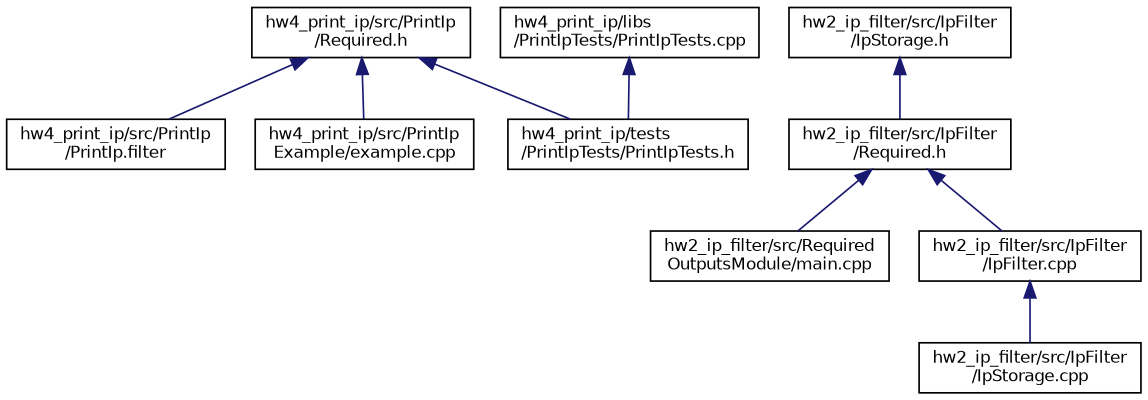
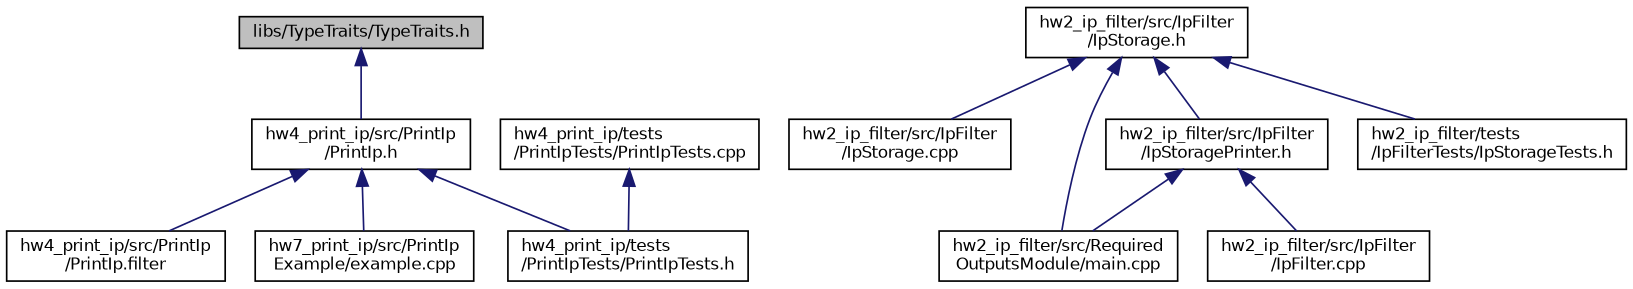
node "libs/TypeTraits/TypeTraits.h": added
node "hw4_print_ip/src/PrintIp /Required.h": label "hw4_print_ip/src/PrintIp /Required.h" -> "hw4_print_ip/src/PrintIp /PrintIp.h"
node "hw4_print_ip/libs /PrintIpTests/PrintIpTests.cpp": label "hw4_print_ip/libs /PrintIpTests/PrintIpTests.cpp" -> "hw4_print_ip/tests /PrintIpTests/PrintIpTests.cpp"
node "hw4_print_ip/src/PrintIp Example/example.cpp": label "hw4_print_ip/src/PrintIp Example/example.cpp" -> "hw7_print_ip/src/PrintIp Example/example.cpp"
node "hw2_ip_filter/src/IpFilter /Required.h": label "hw2_ip_filter/src/IpFilter /Required.h" -> "hw2_ip_filter/src/IpFilter /IpStoragePrinter.h"
node "hw2_ip_filter/tests /IpFilterTests/IpStorageTests.h": added
edge "hw2_ip_filter/src/Required OutputsModule/main.cpp" -> "hw2_ip_filter/src/IpFilter /IpStorage.h": added
edge "hw2_ip_filter/src/IpFilter /IpStorage.cpp" -> "hw2_ip_filter/src/IpFilter /IpFilter.cpp": now "hw2_ip_filter/src/IpFilter /IpStorage.cpp" -> "hw2_ip_filter/src/IpFilter /IpStorage.h"
